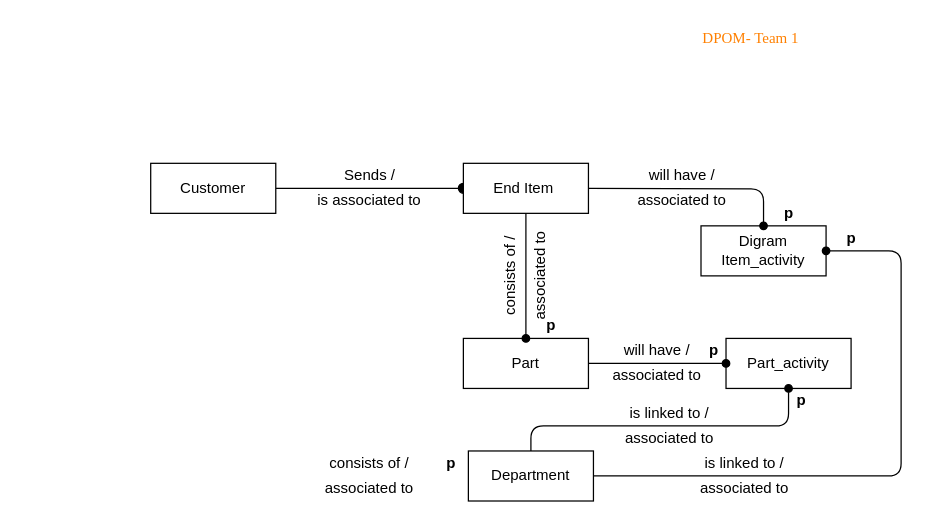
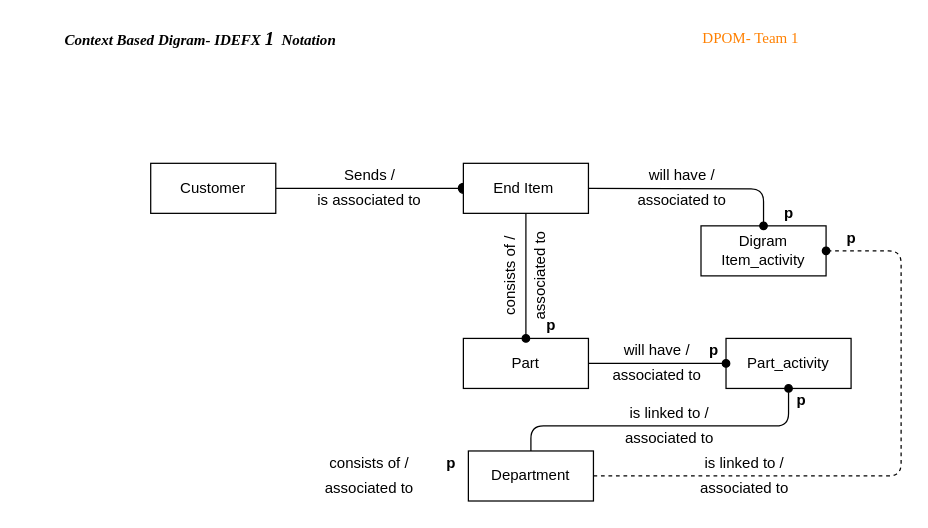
node "Context Based Digram- IDEFX 1 Notation": added
edge "Department" -> "Digram Item_activity": style solid -> dashed
